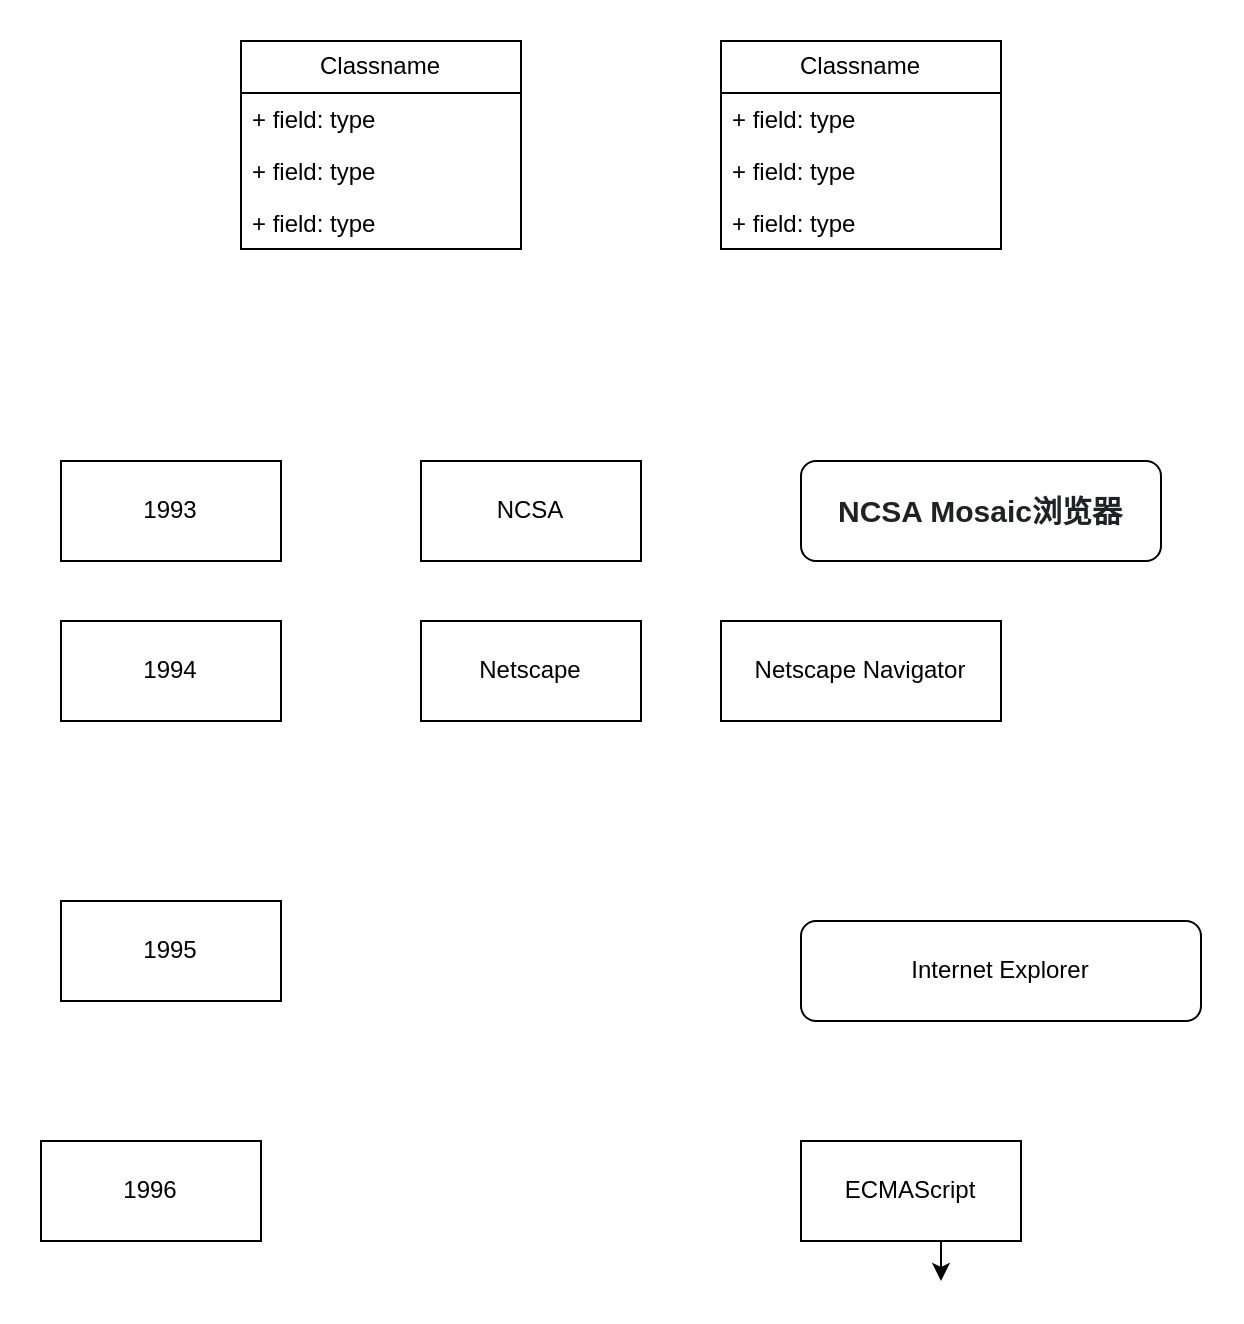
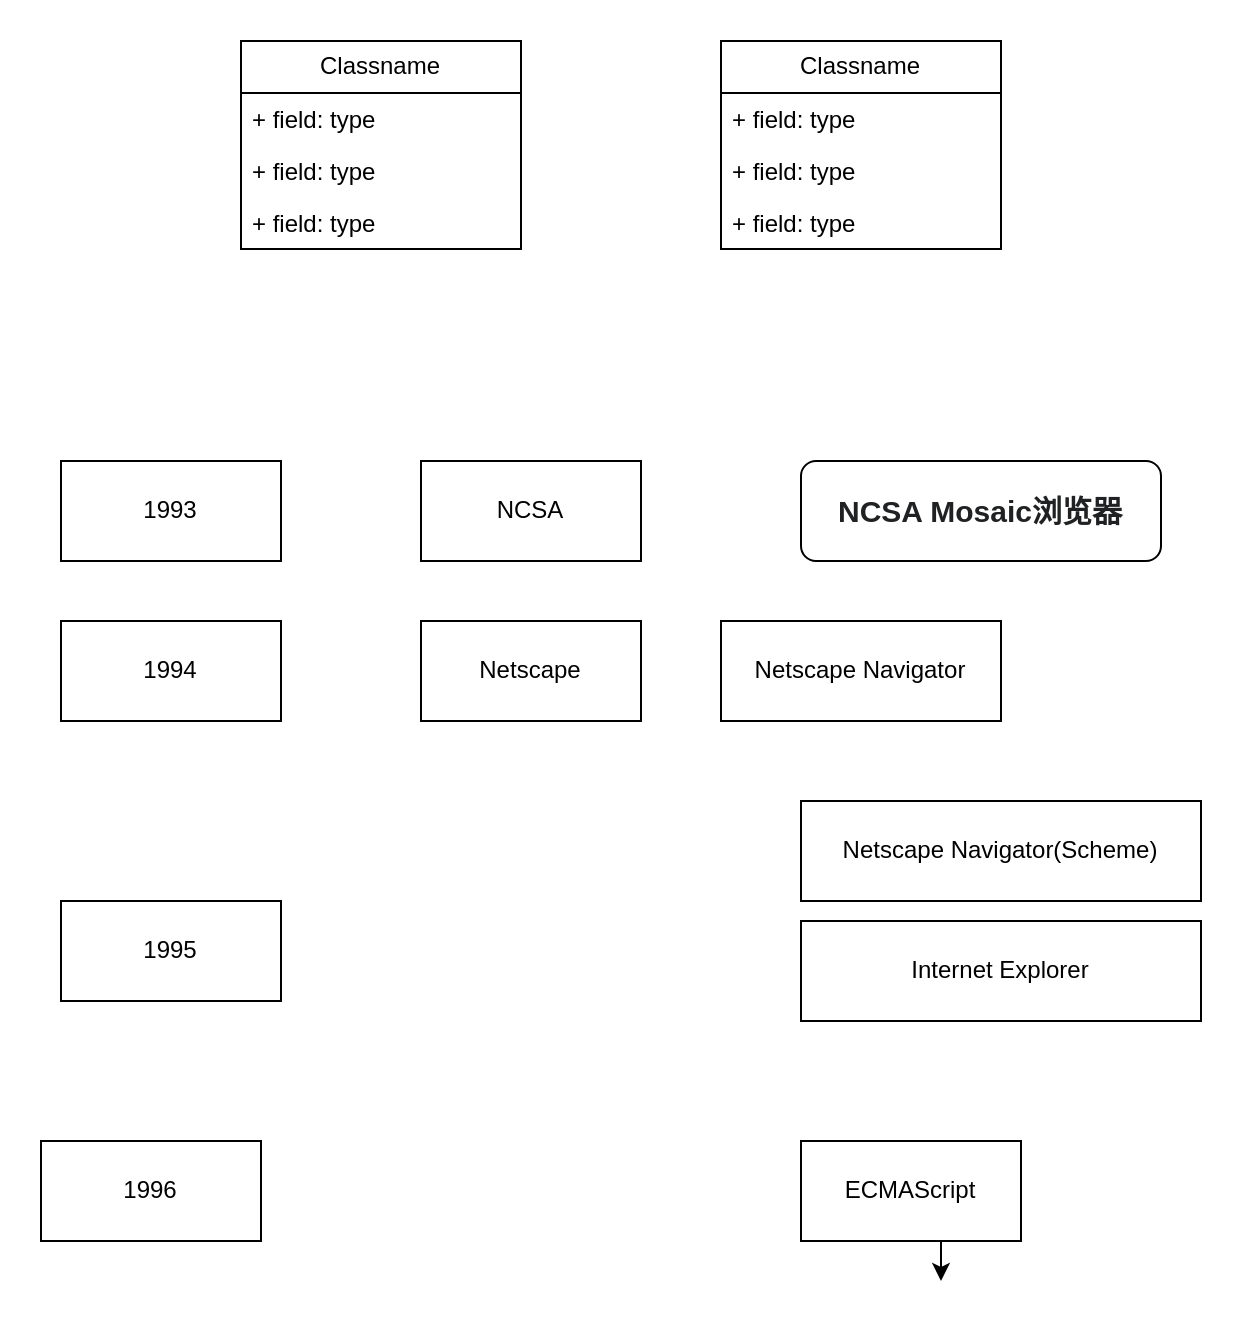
node "Netscape Navigator(Scheme)": added
node "Internet Explorer": shape rounded rectangle -> rectangle
